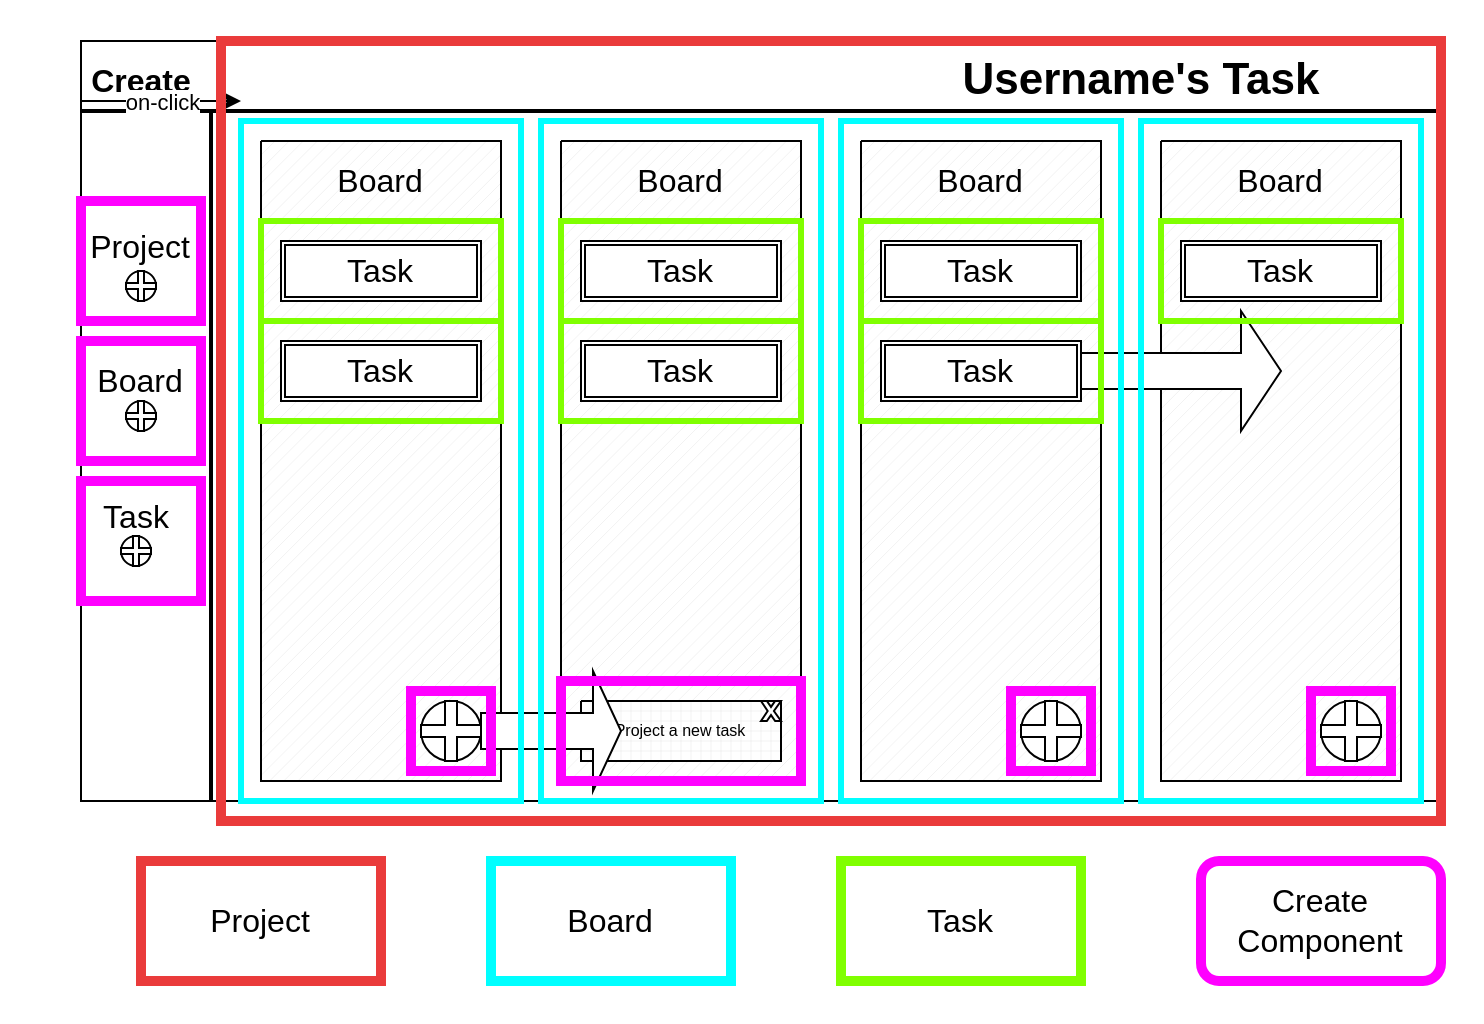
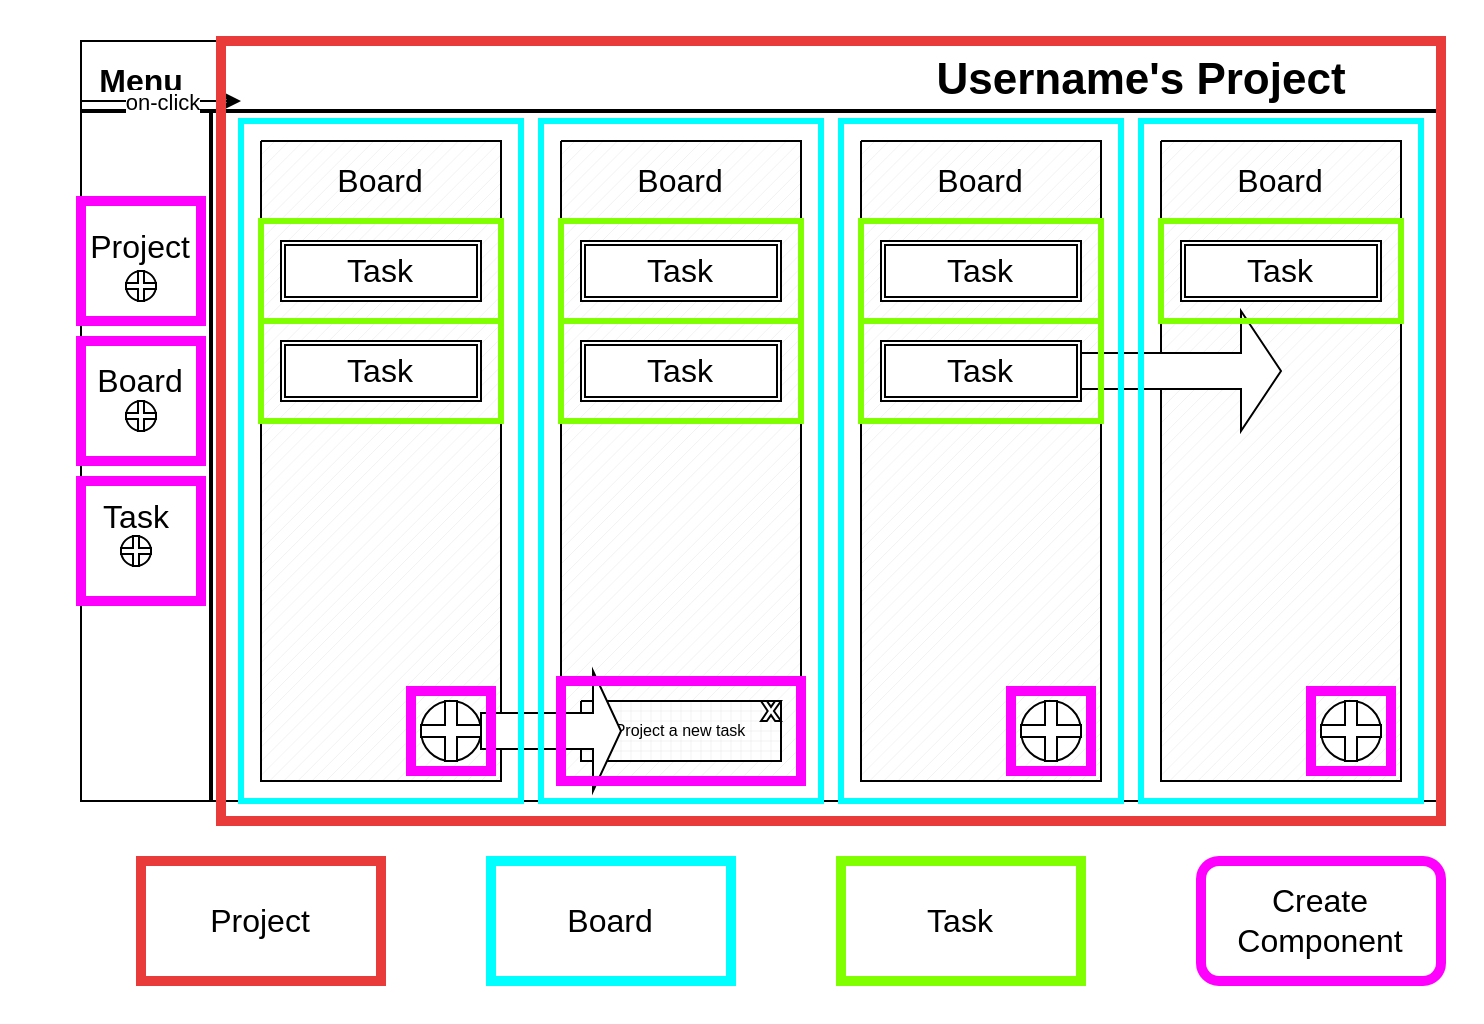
node "Create": label "Create" -> "Menu"
node "Username's Task": label "Username's Task" -> "Username's Project"
